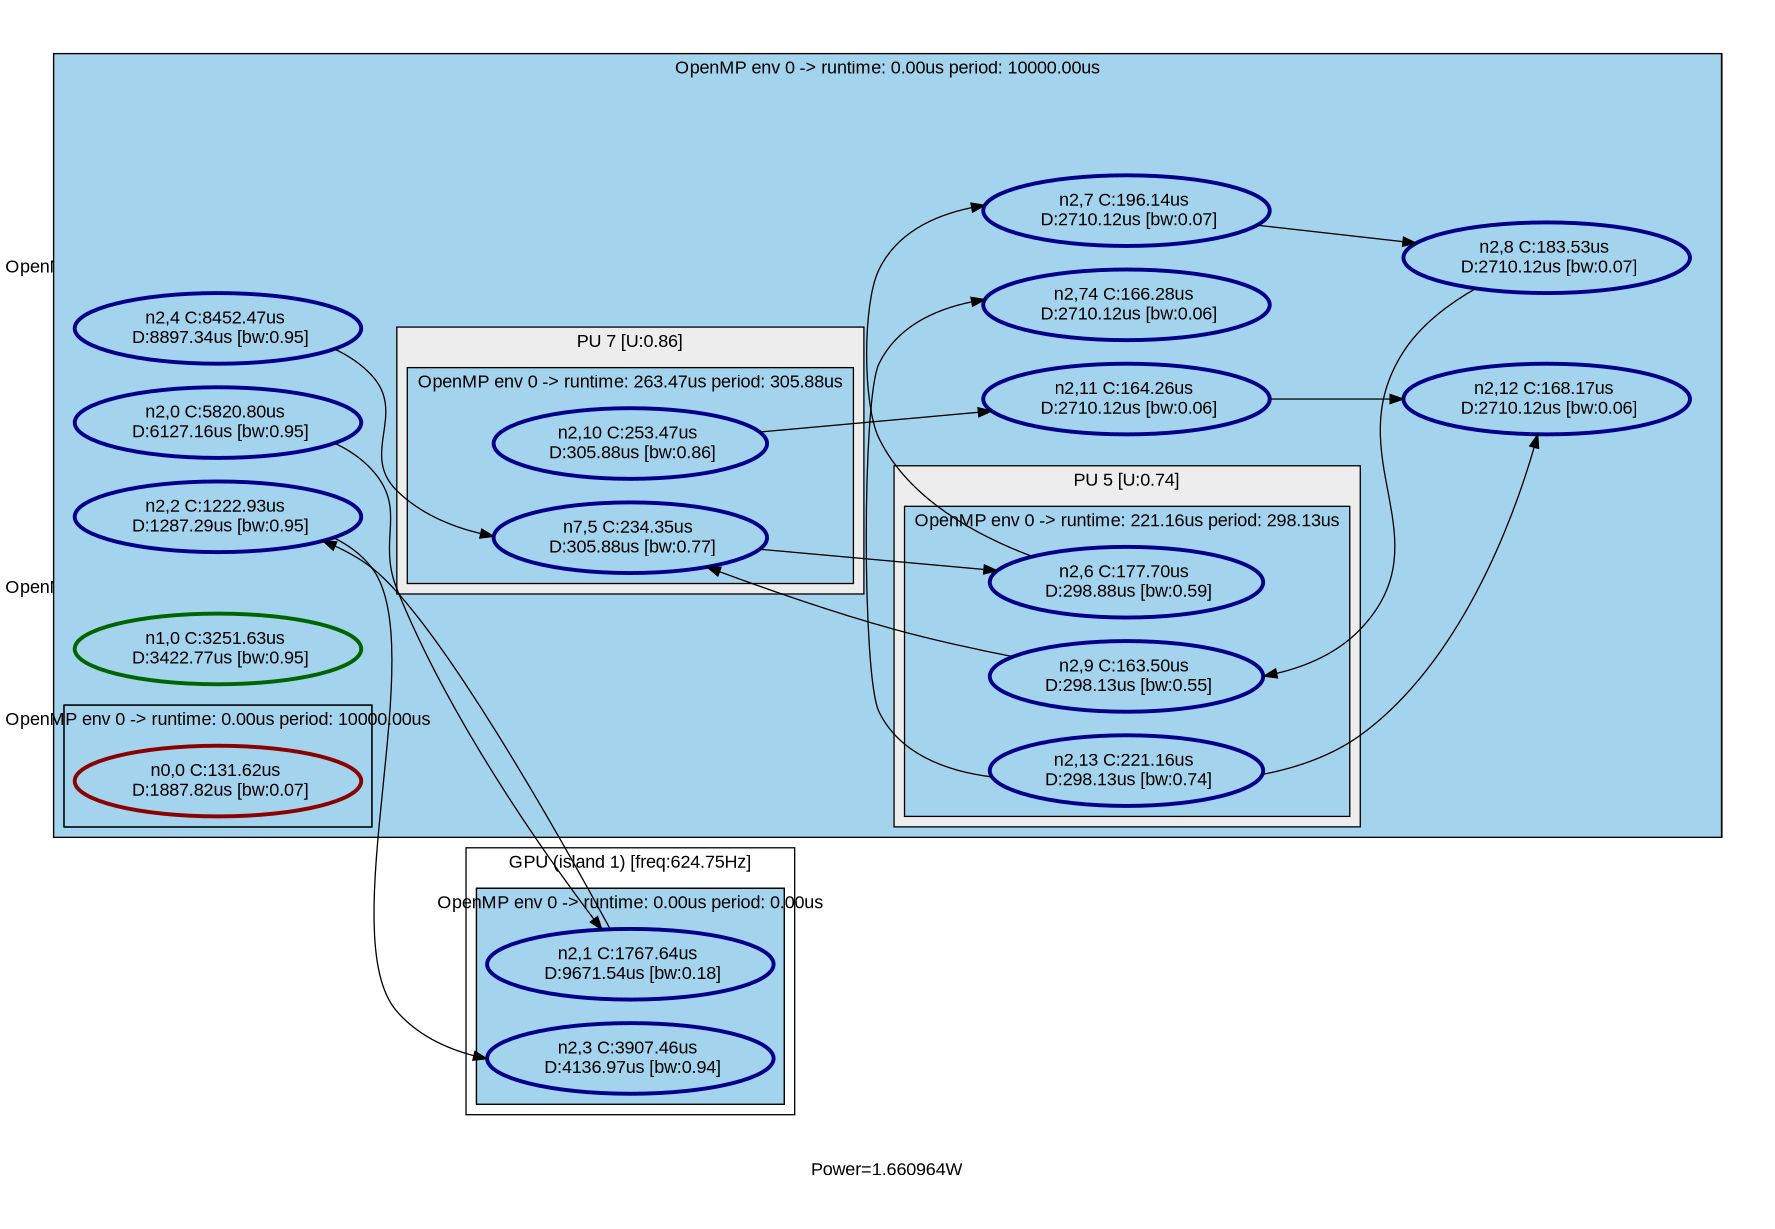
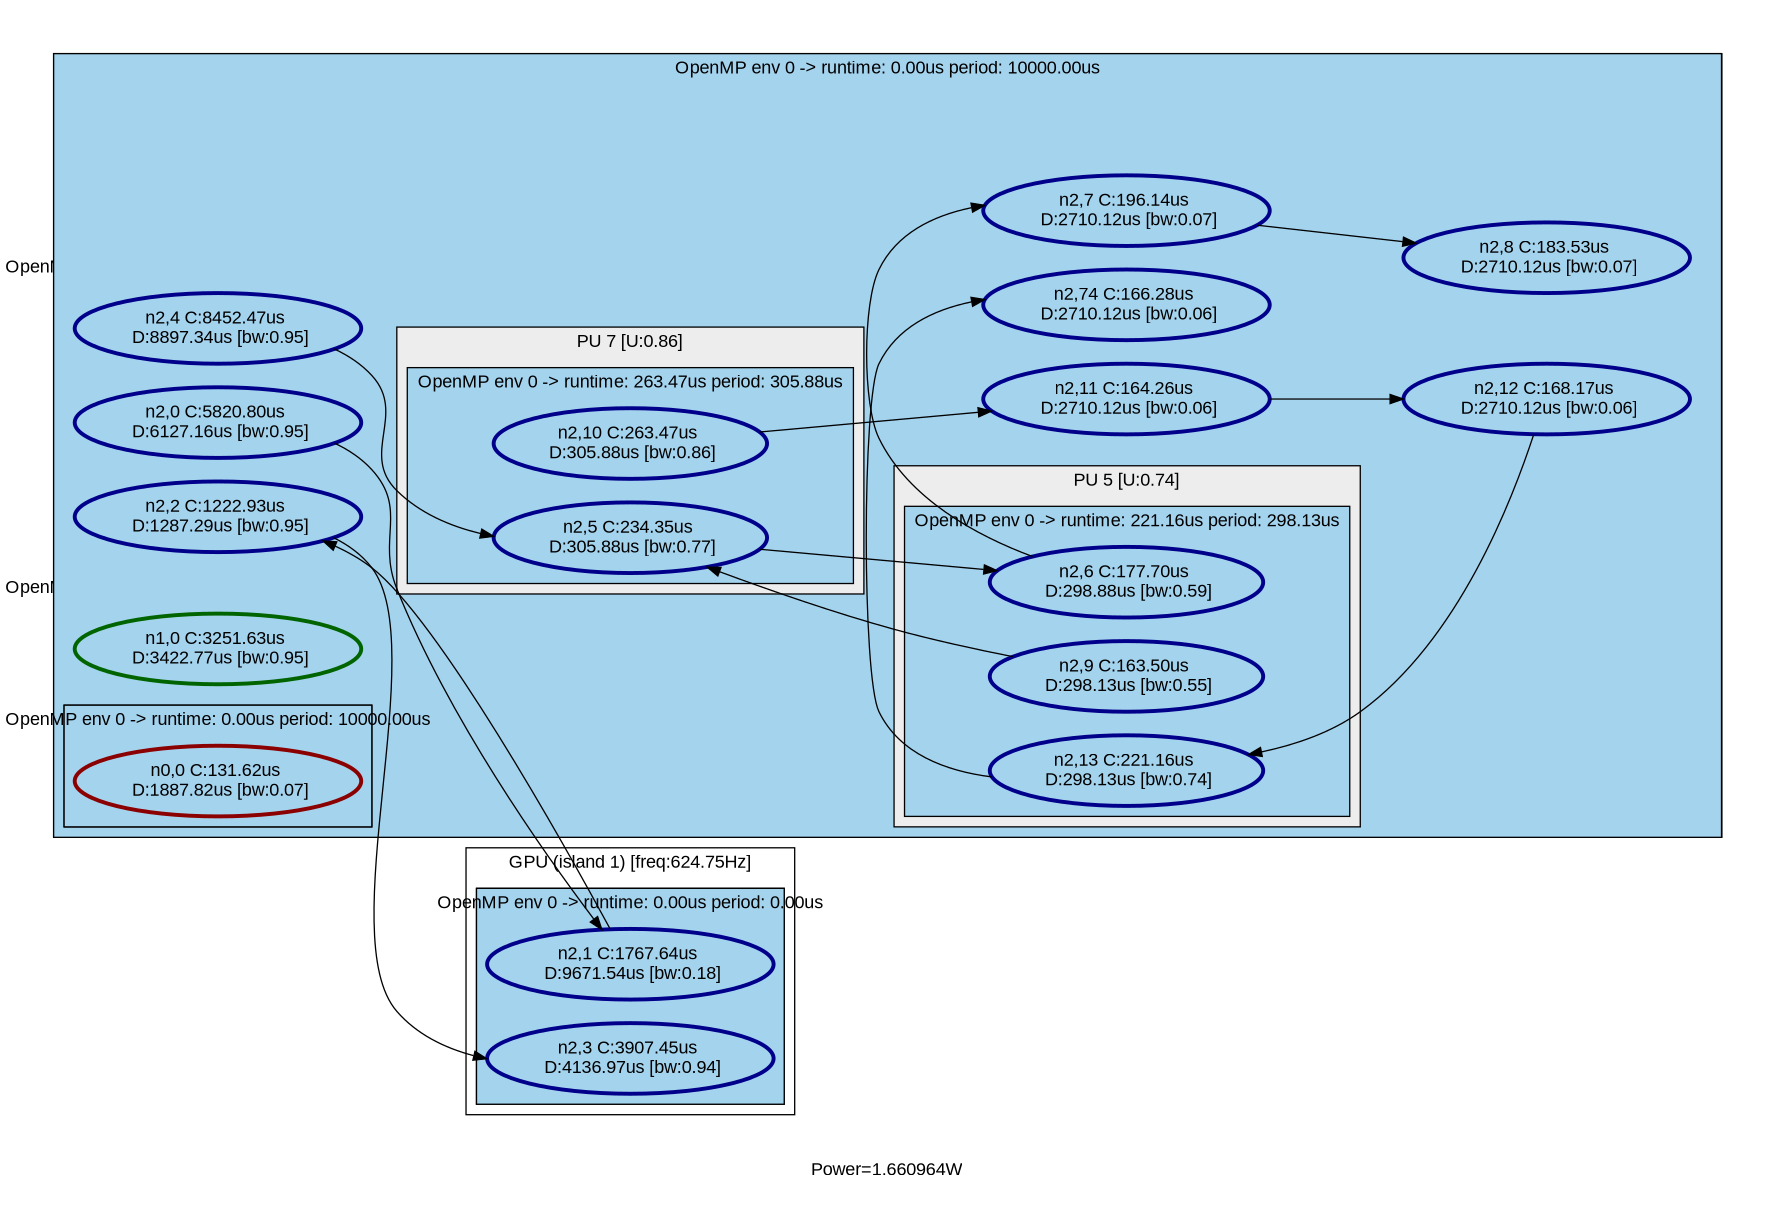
node "n2,10 C:253.47us D:305.88us [bw:0.86]": label "n2,10 C:253.47us D:305.88us [bw:0.86]" -> "n2,10 C:263.47us D:305.88us [bw:0.86]"
edge "n2,8 C:183.53us D:2710.12us [bw:0.07]" -> "n2,9 C:163.50us D:298.13us [bw:0.55]": removed
node "n7,5 C:234.35us D:305.88us [bw:0.77]": label "n7,5 C:234.35us D:305.88us [bw:0.77]" -> "n2,5 C:234.35us D:305.88us [bw:0.77]"
edge "n2,13 C:221.16us D:298.13us [bw:0.74]" -> "n2,12 C:168.17us D:2710.12us [bw:0.06]": reversed
node "n2,3 C:3907.46us D:4136.97us [bw:0.94]": label "n2,3 C:3907.46us D:4136.97us [bw:0.94]" -> "n2,3 C:3907.45us D:4136.97us [bw:0.94]"
